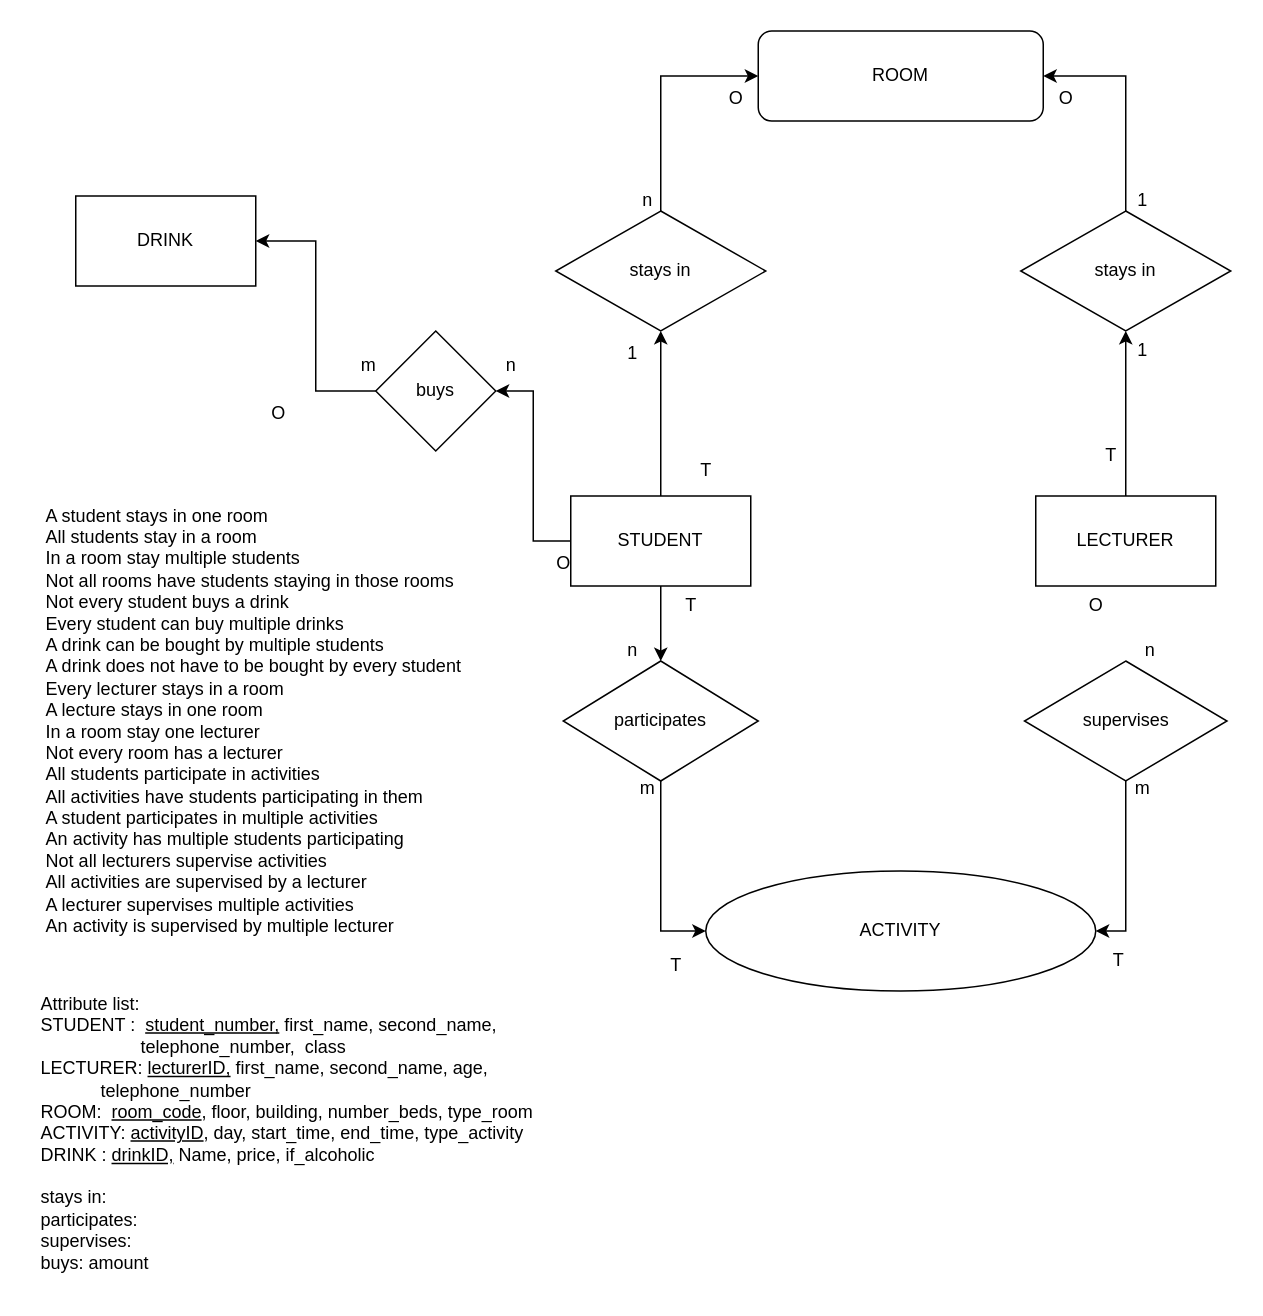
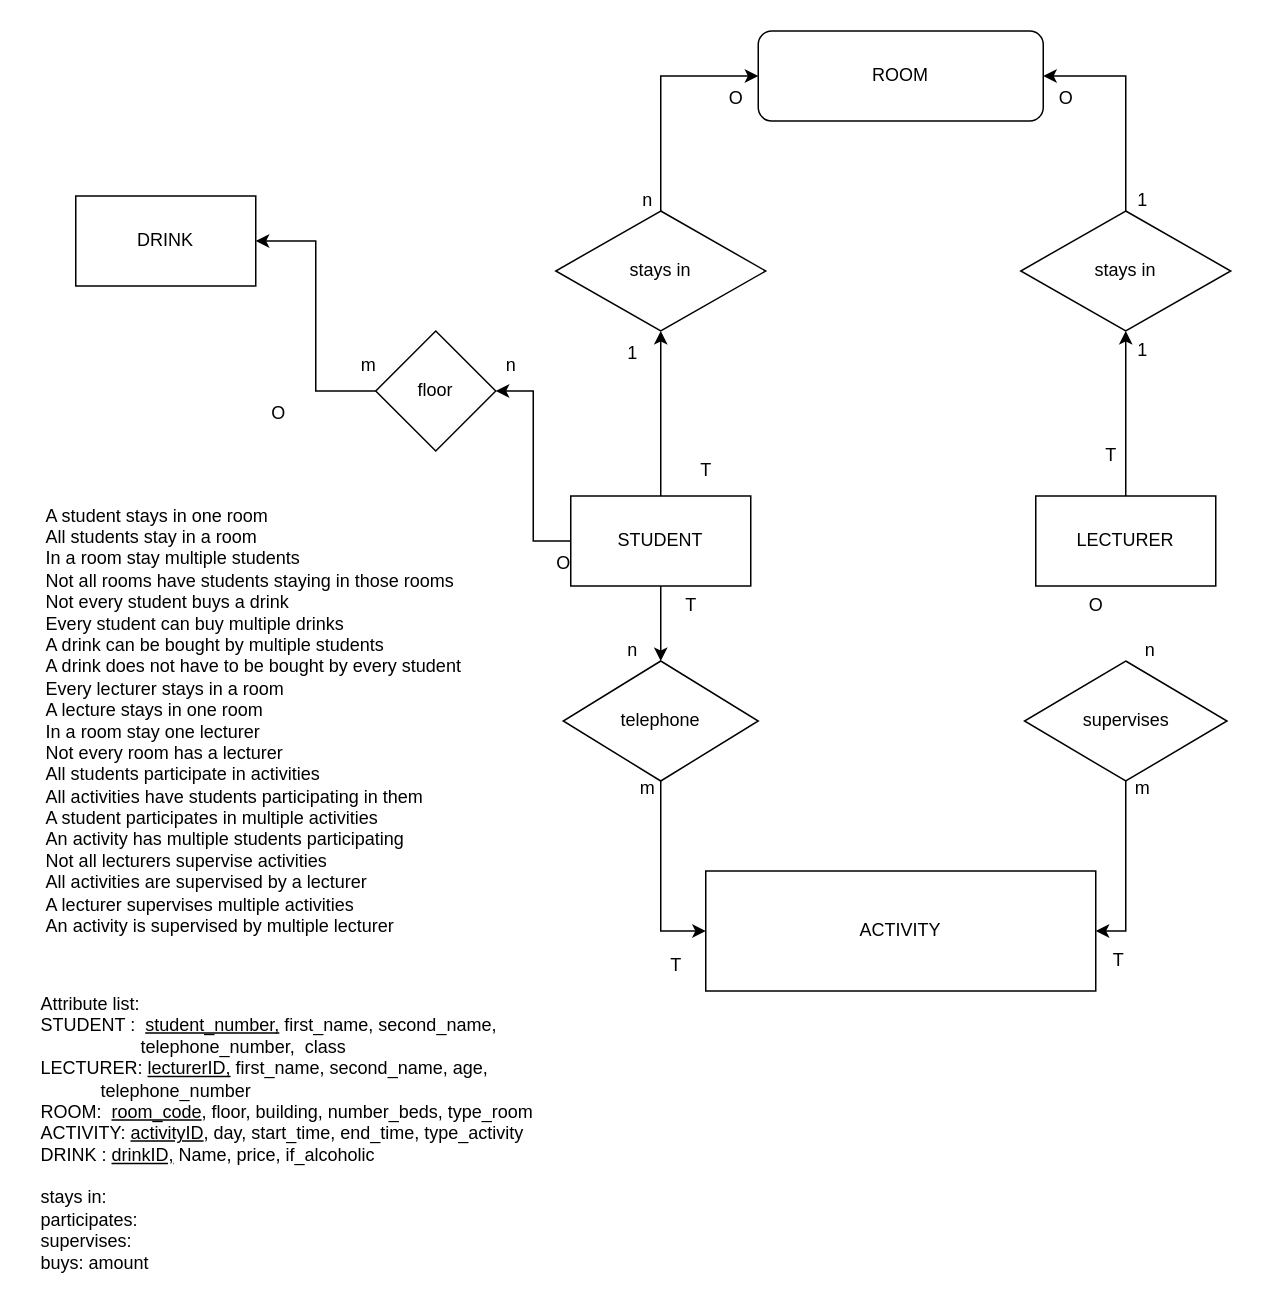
node "buys": label "buys" -> "floor"
node "participates": label "participates" -> "telephone"
node "ACTIVITY": shape ellipse -> rectangle
